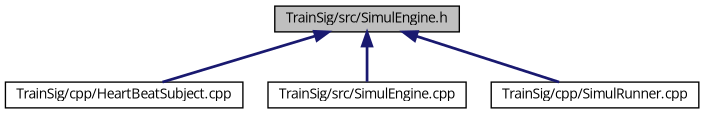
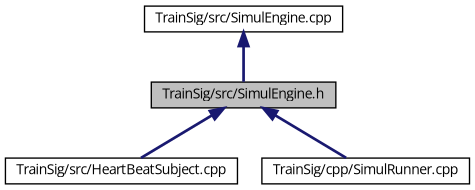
edge "TrainSig/src/SimulEngine.cpp" -> "TrainSig/src/SimulEngine.h": reversed
node "TrainSig/cpp/HeartBeatSubject.cpp": label "TrainSig/cpp/HeartBeatSubject.cpp" -> "TrainSig/src/HeartBeatSubject.cpp"
